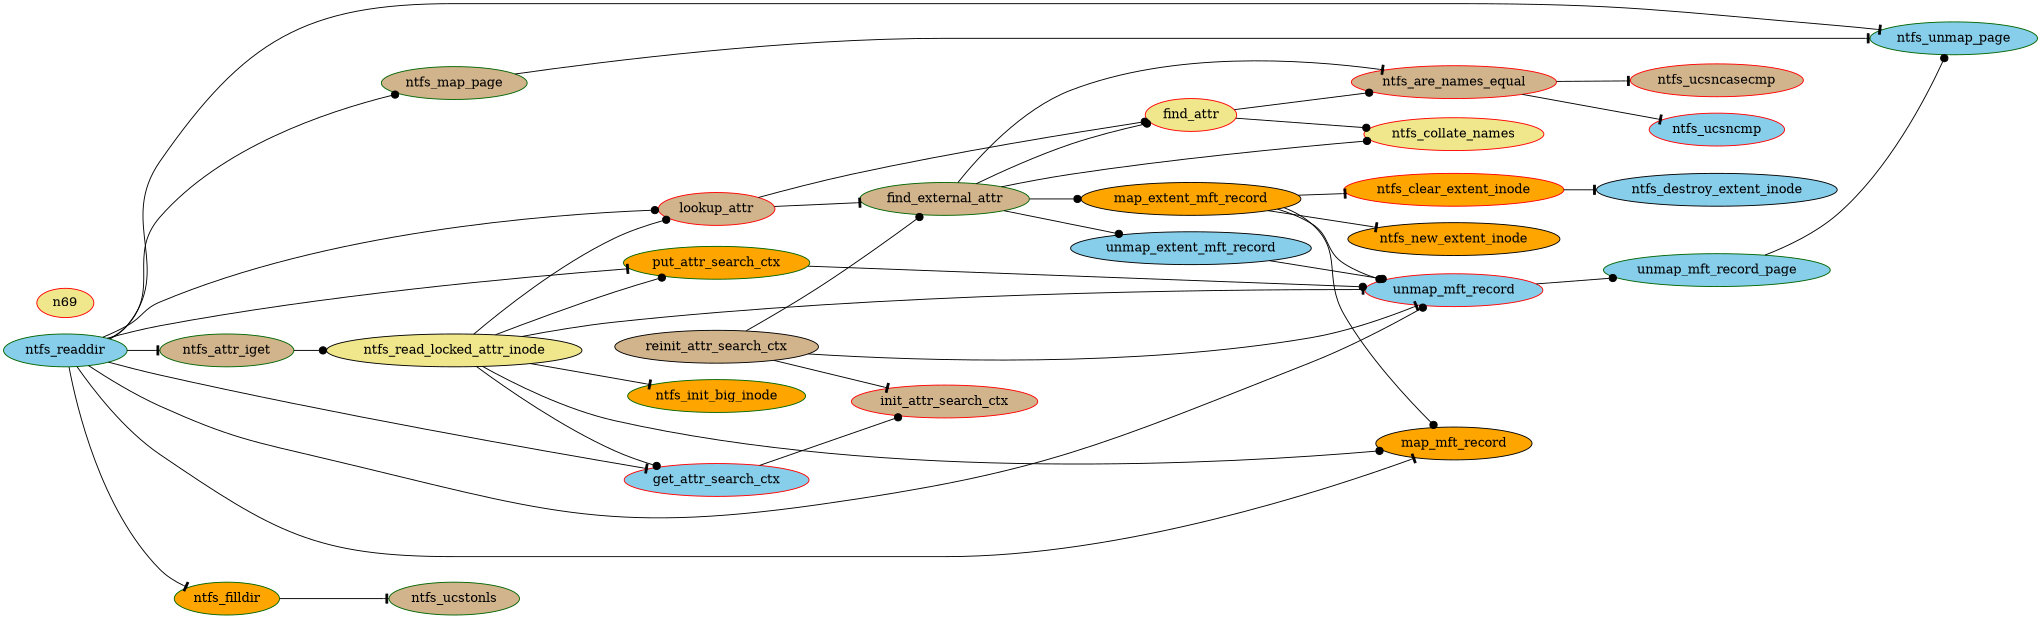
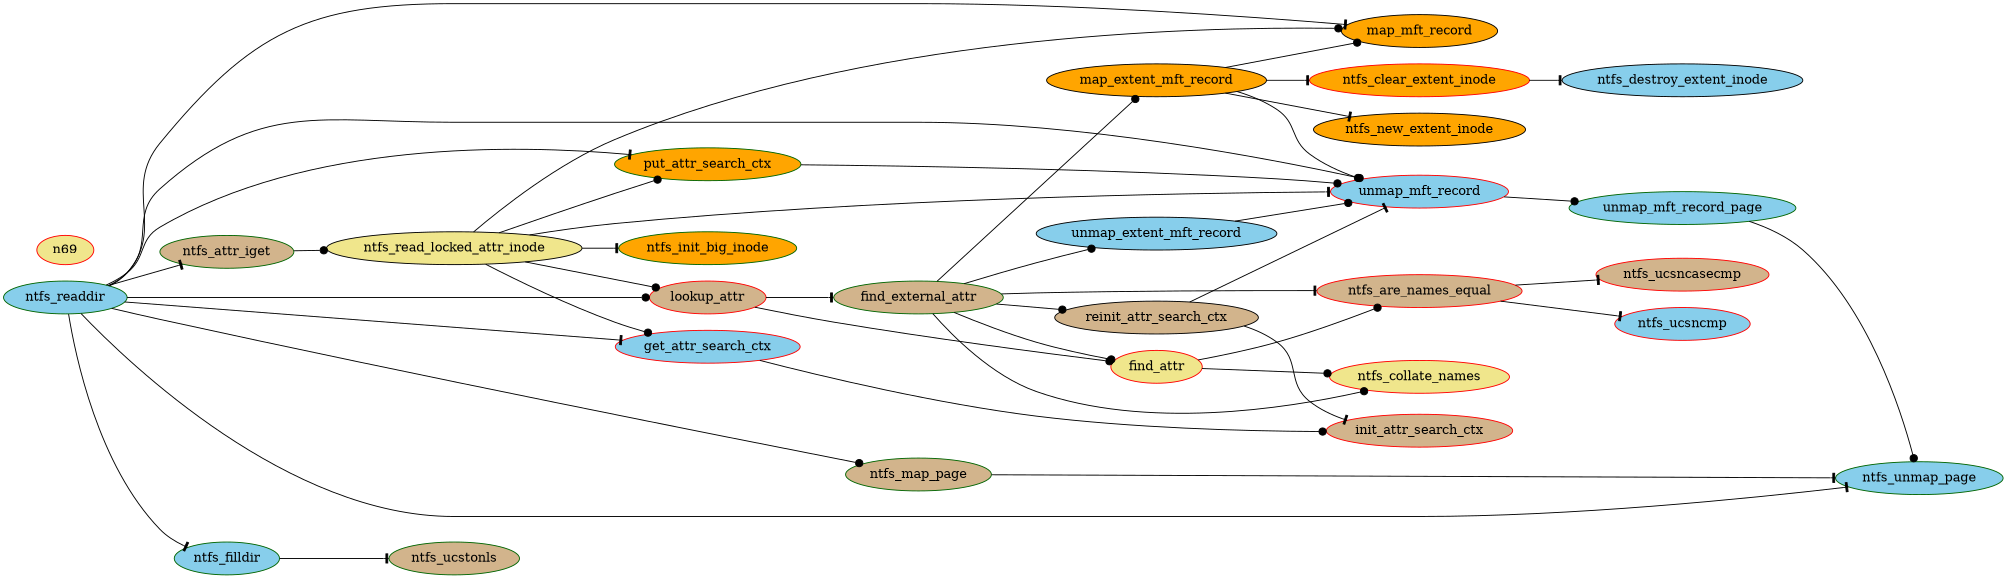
edge "reinit_attr_search_ctx" -> "find_external_attr": reversed
node "ntfs_filldir": fillcolor orange -> skyblue
